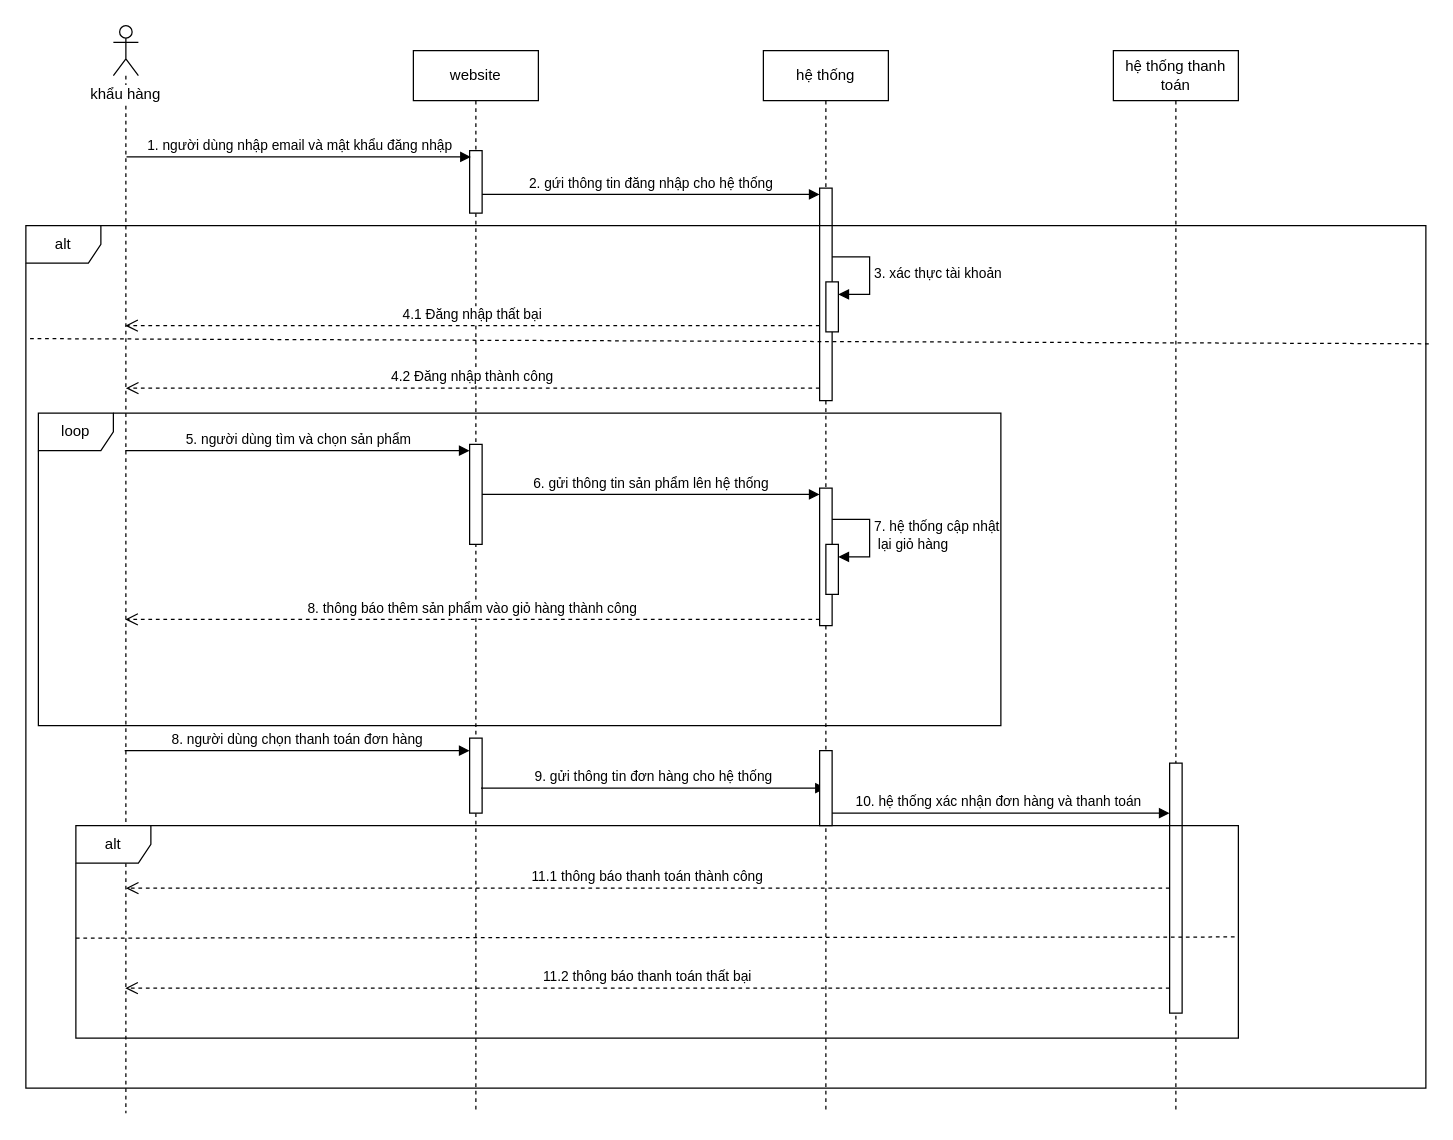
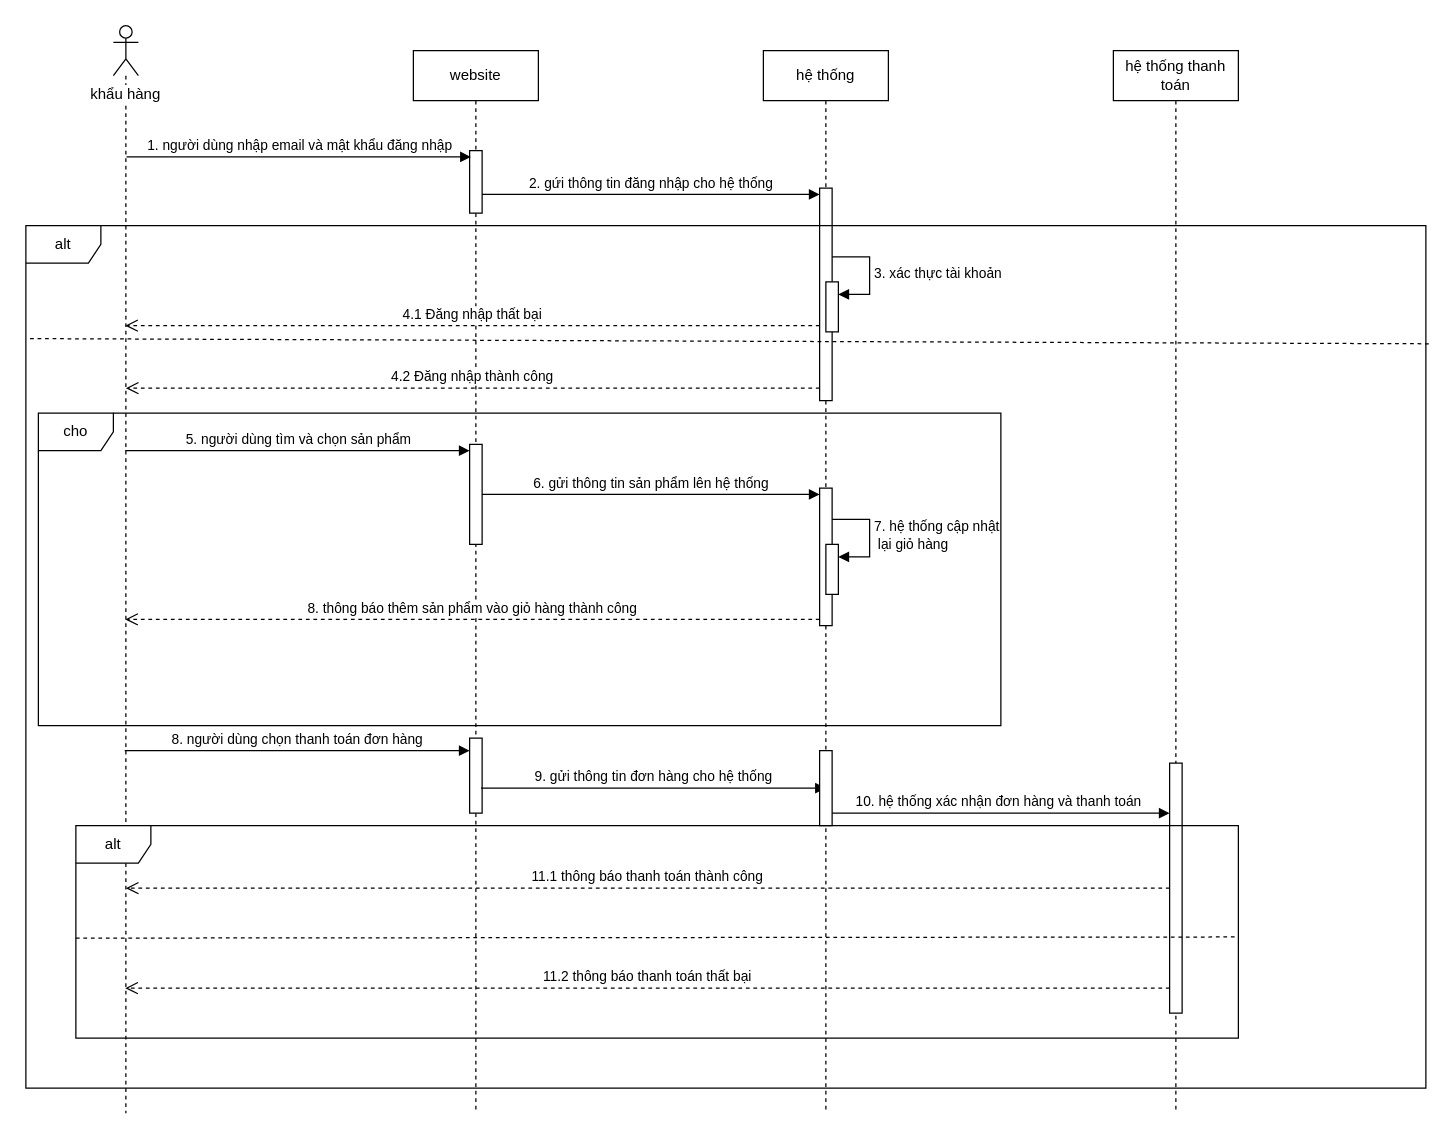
node "loop": label "loop" -> "cho"
